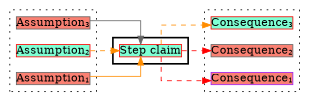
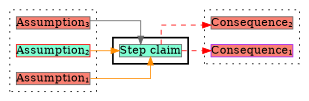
node "Consequence₃": removed
edge "Assumption₂" -> "Step claim": style dashed -> solid
node "Step claim": color red -> gray40
